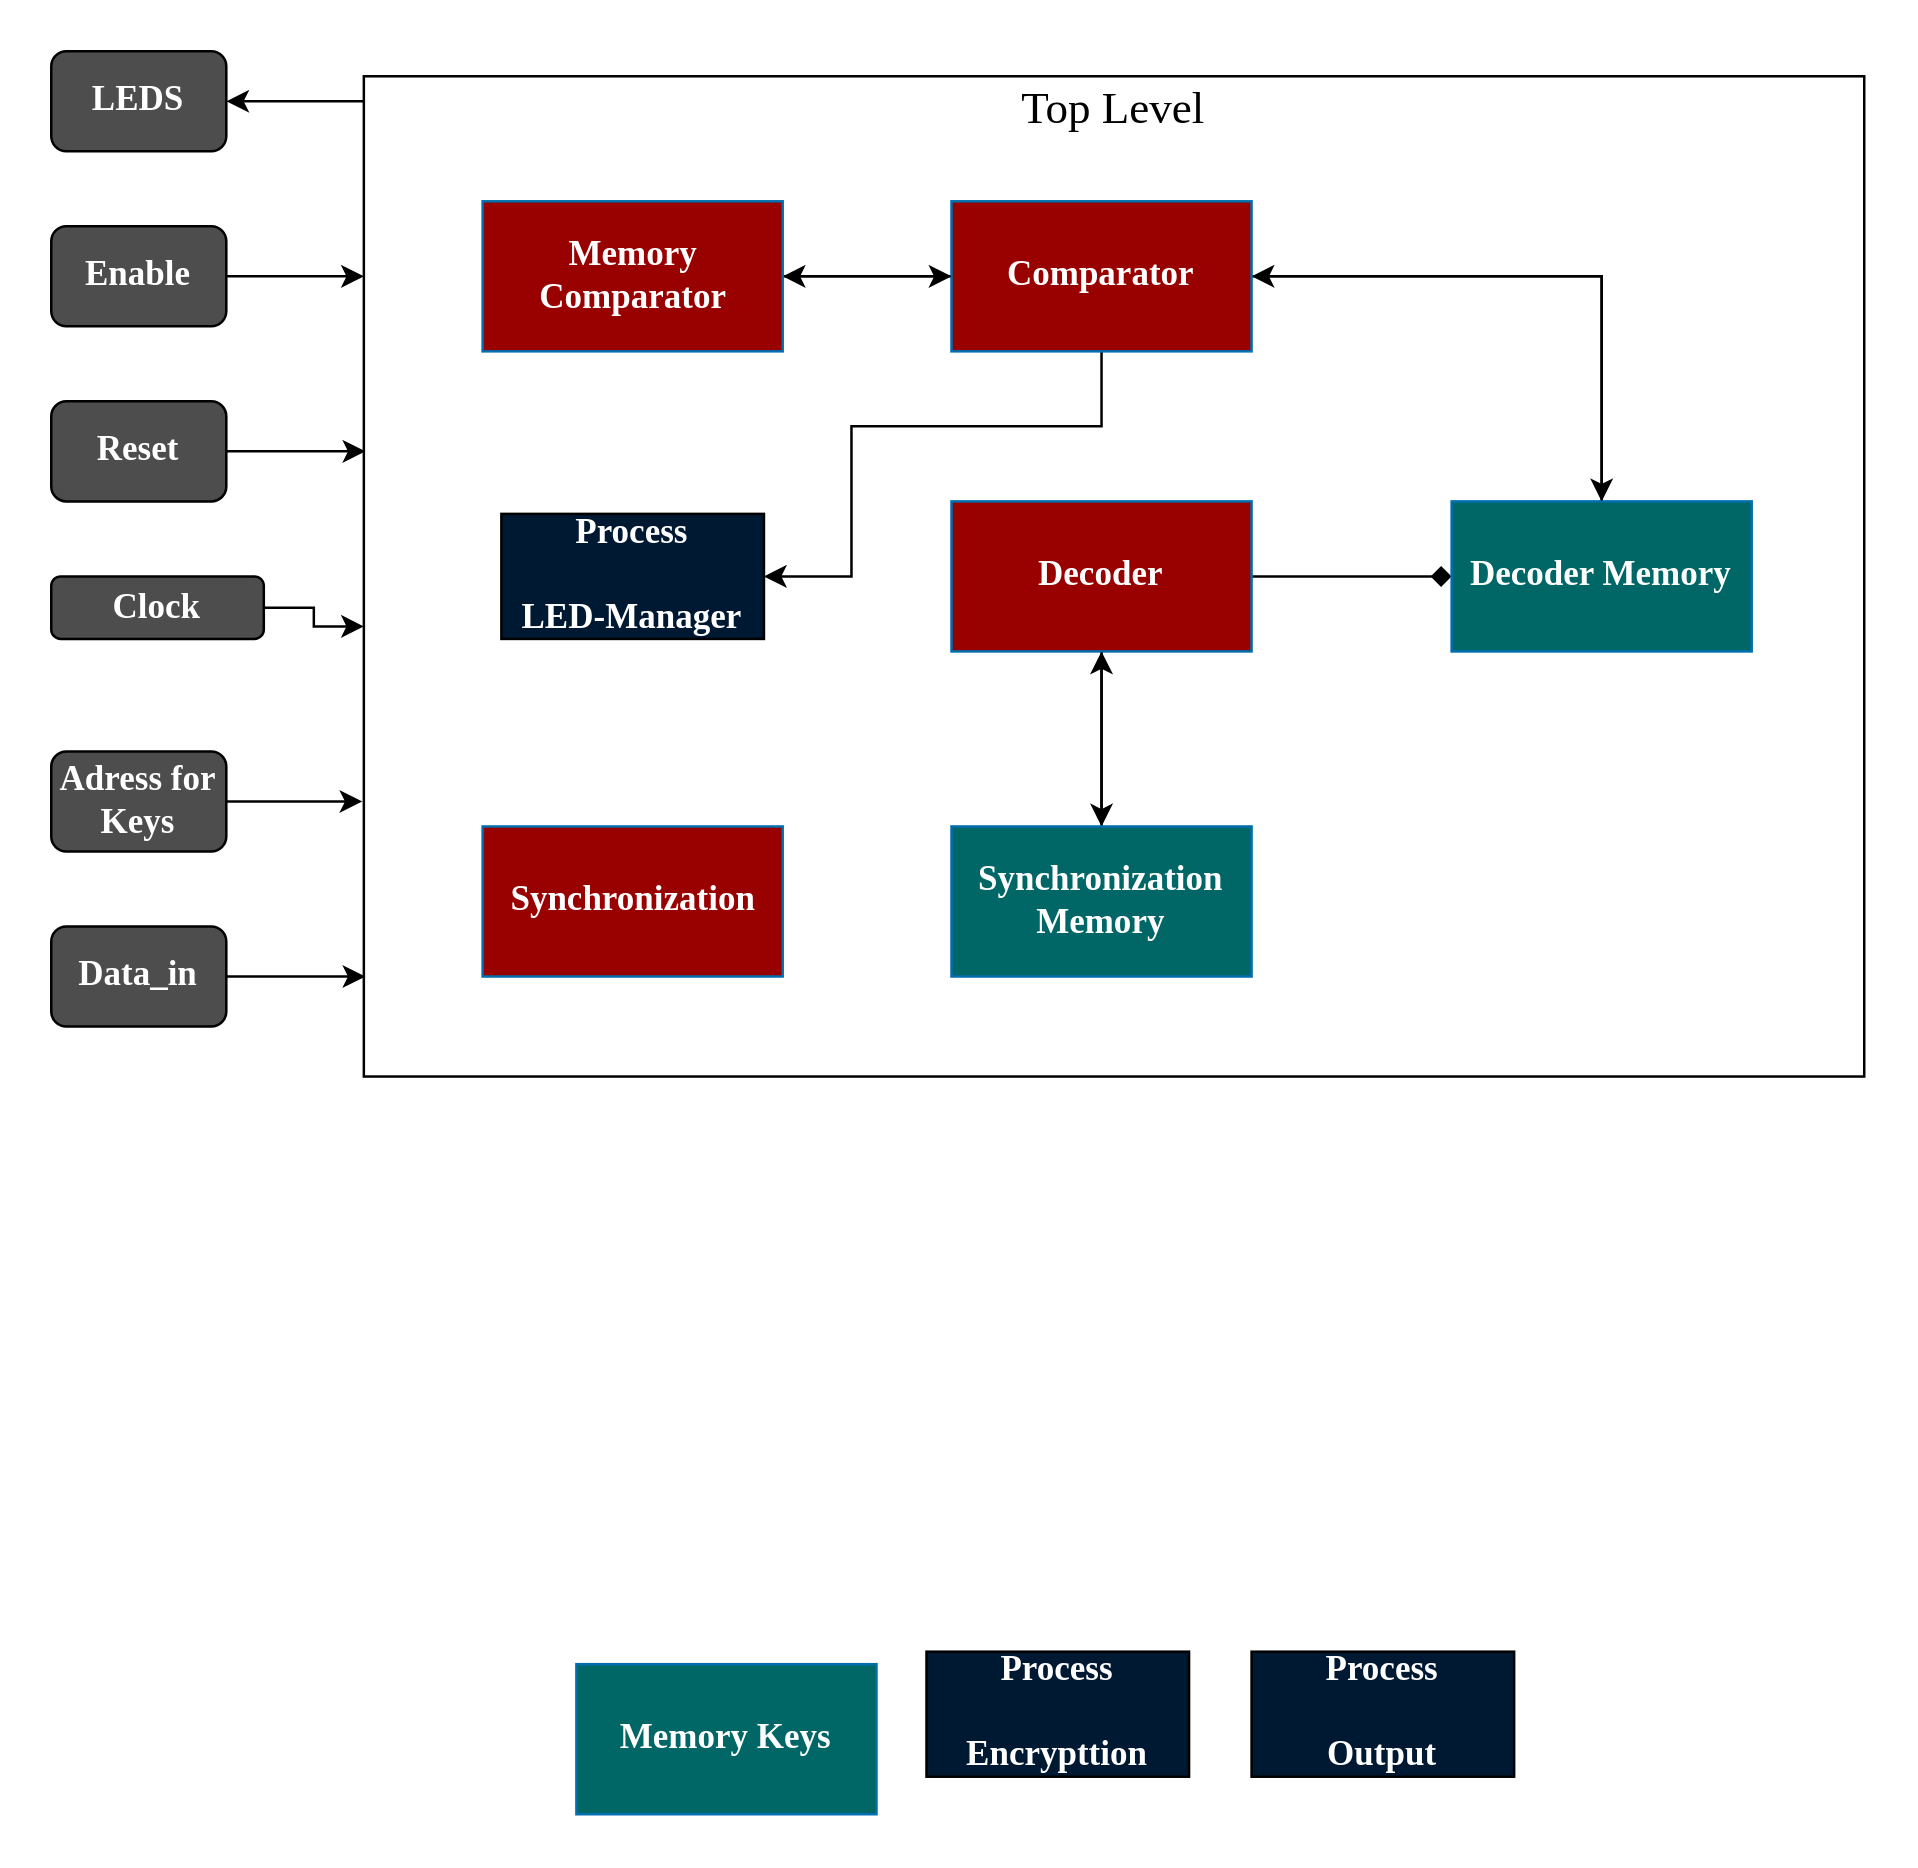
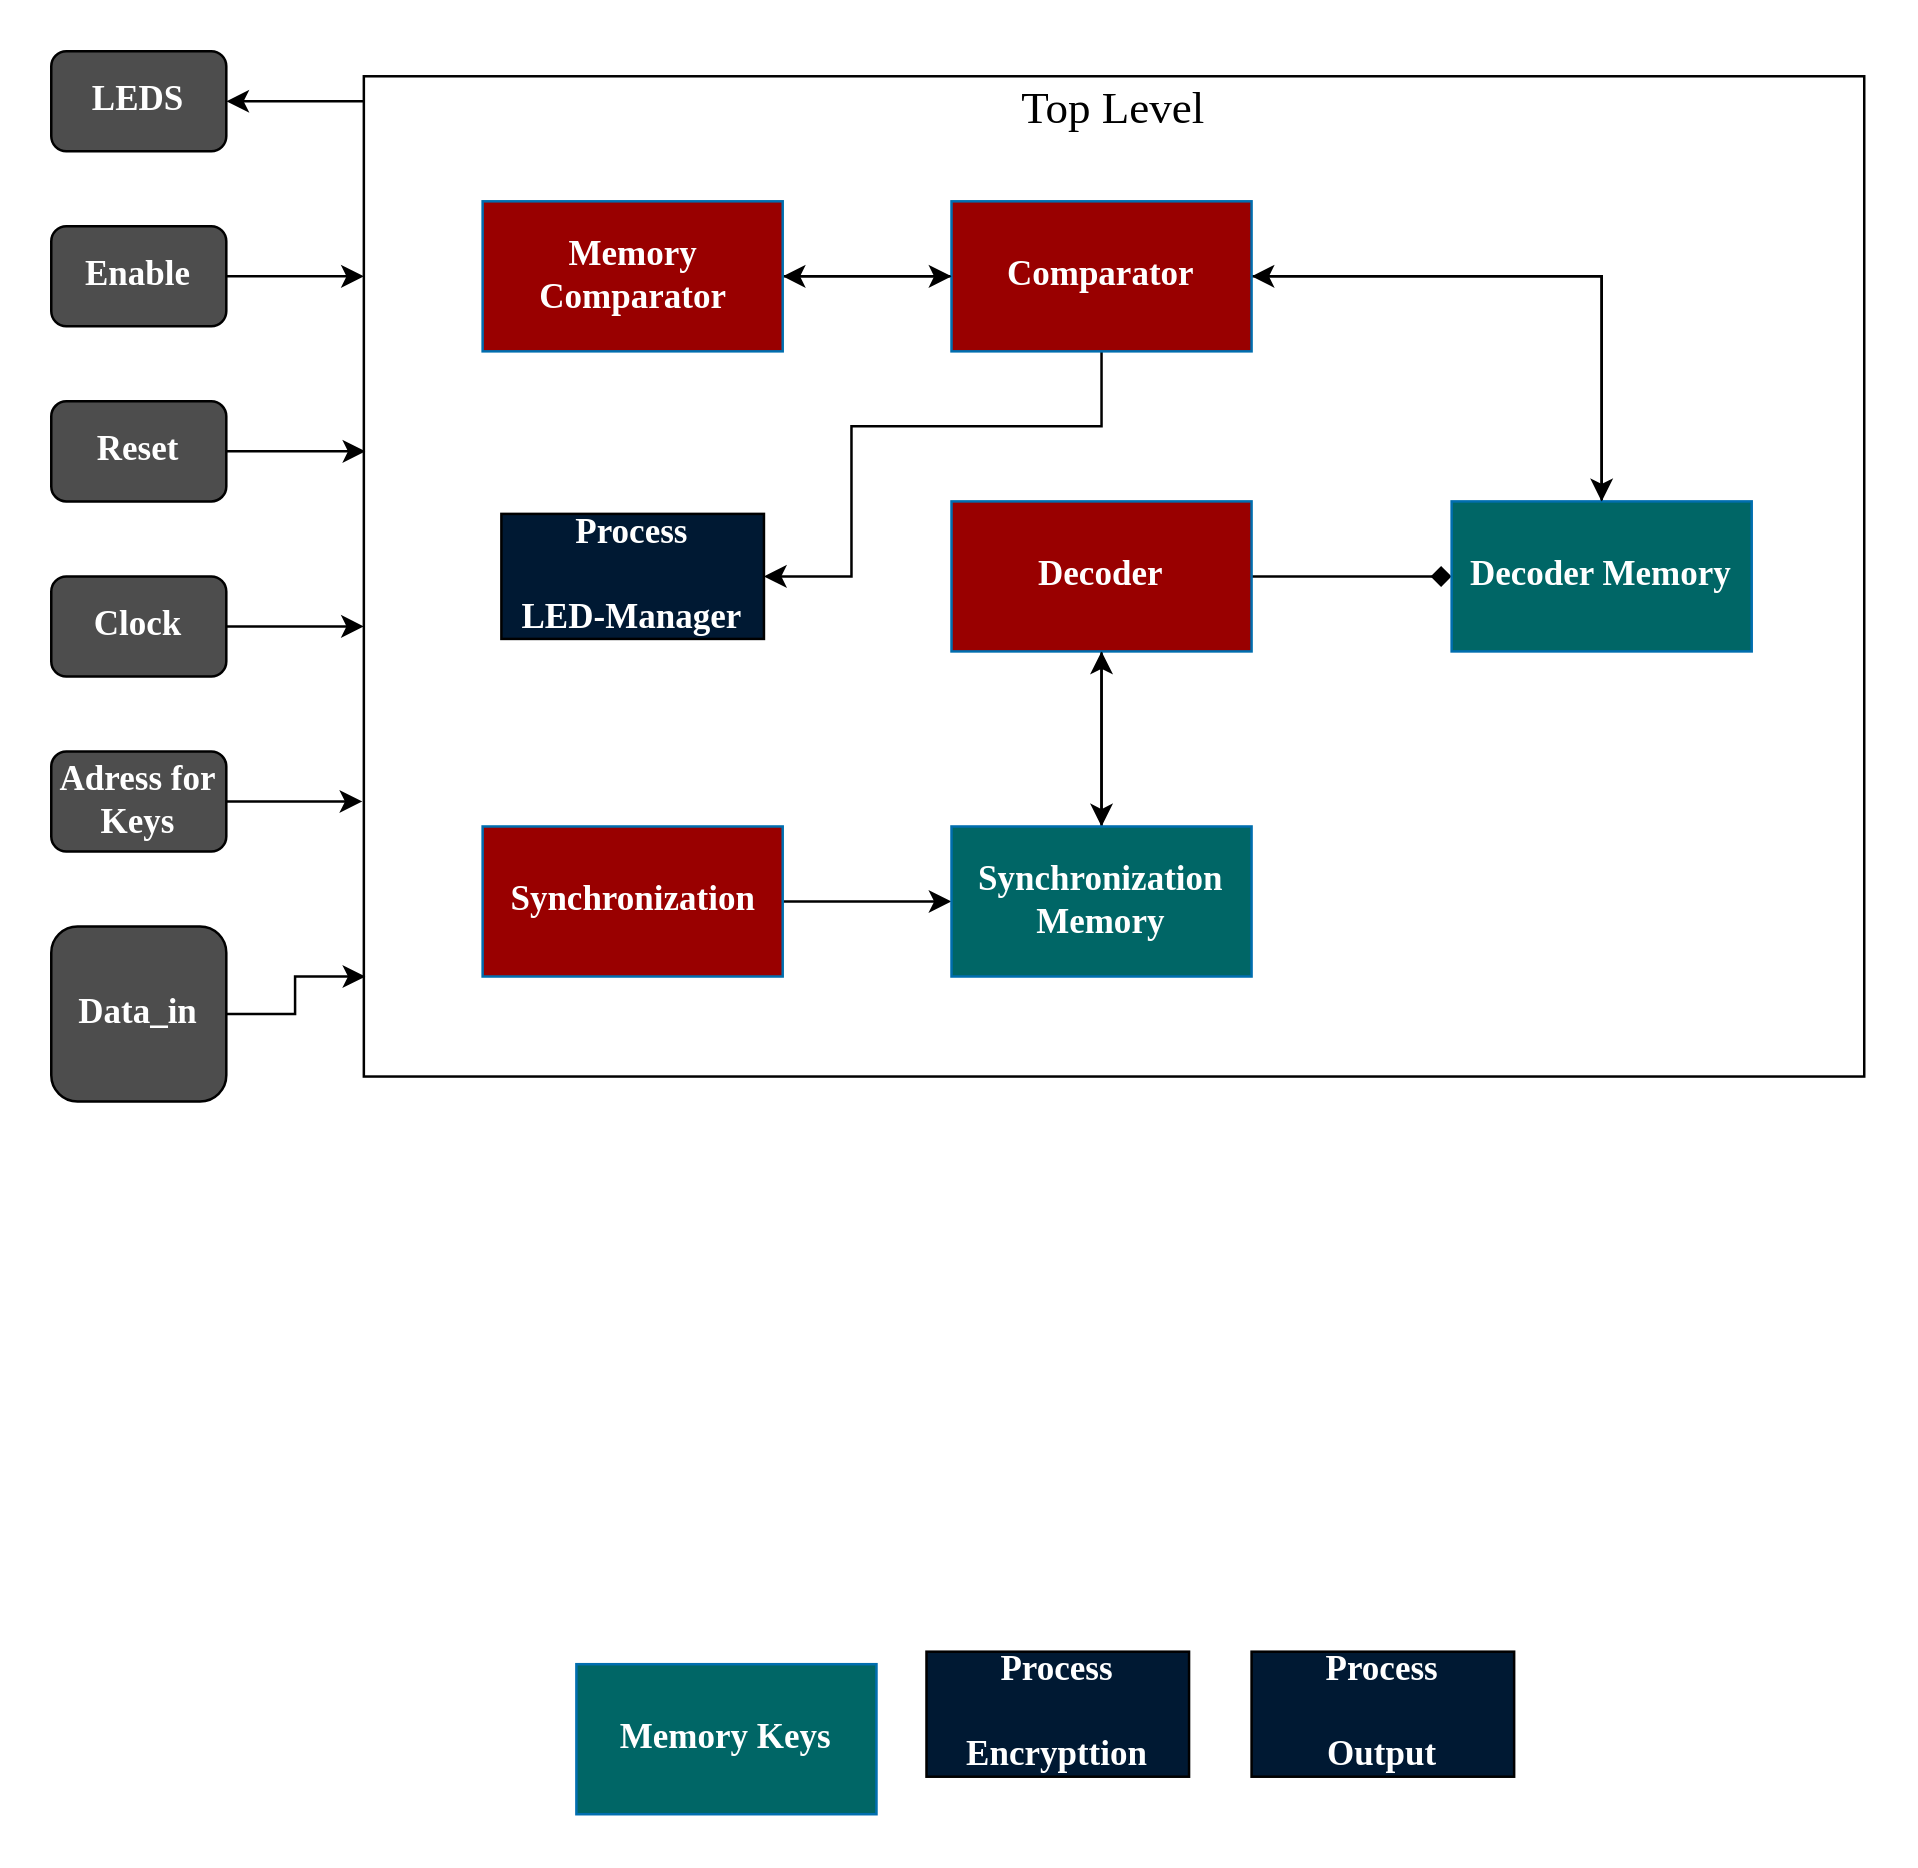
node "Clock": size 213x63 -> 175x100
edge "Synchronization" -> "Synchronization Memory": added
node "Data_in": size 175x100 -> 175x175
